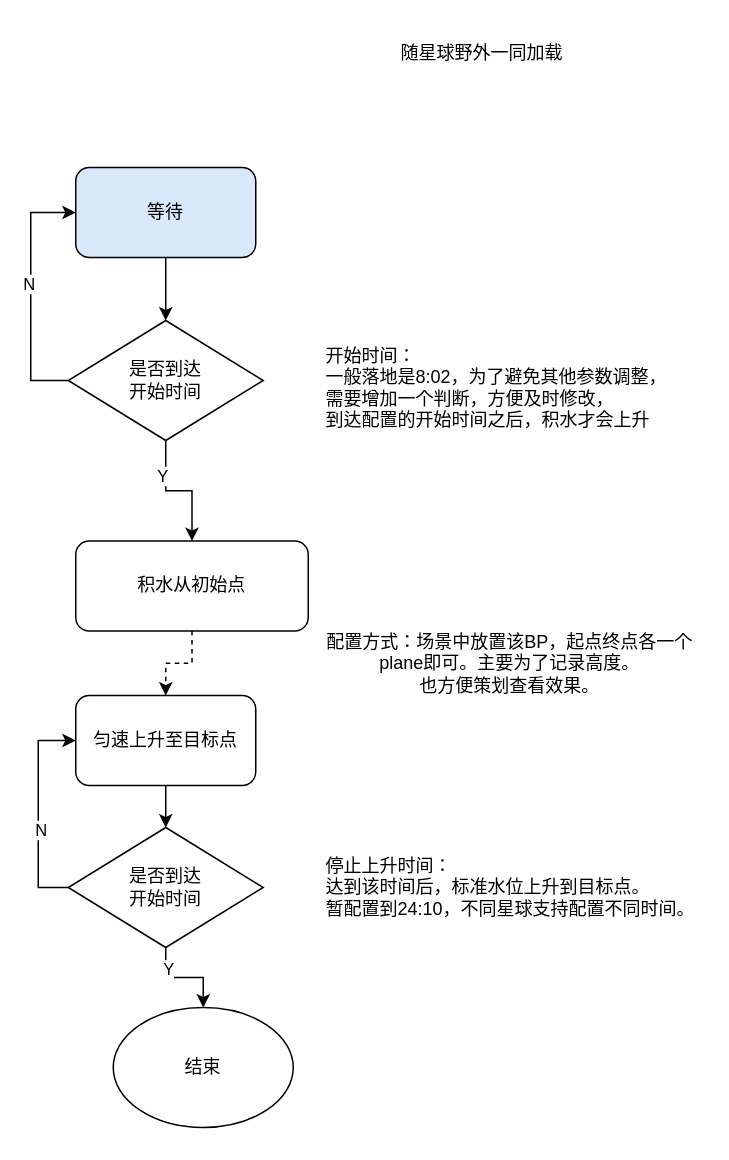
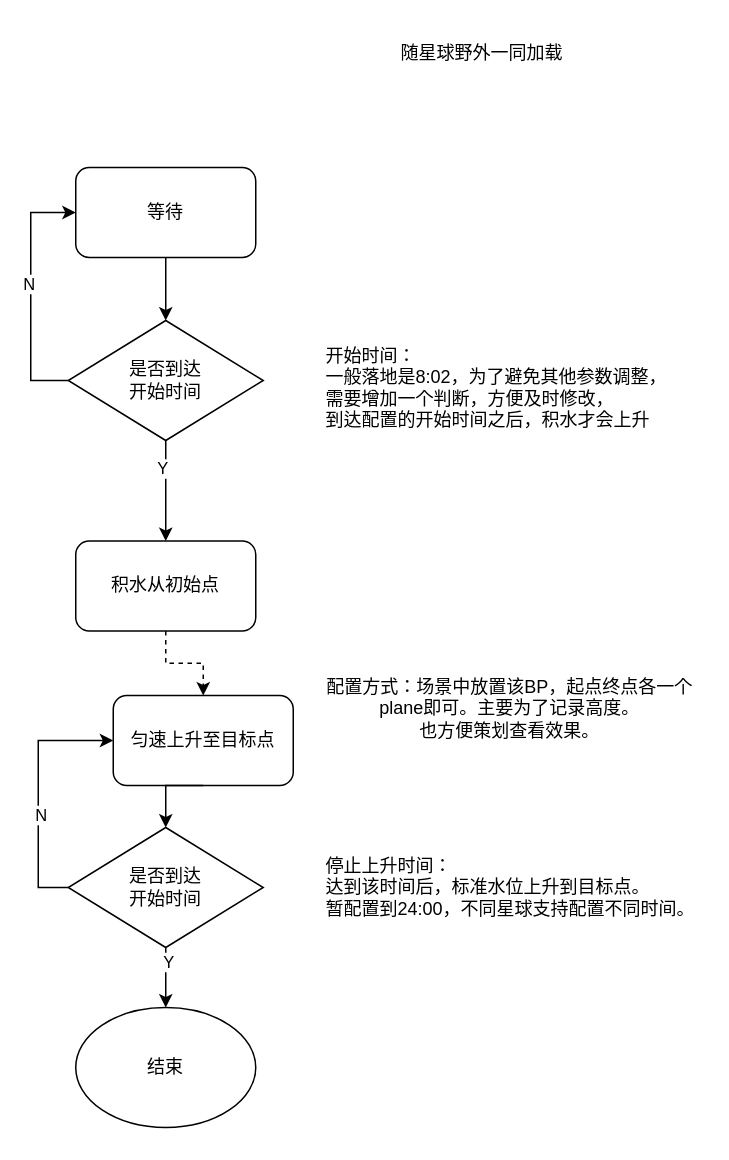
node "等待": fillcolor #dae8fc -> #ffffff
node "积水从初始点": size 233x90 -> 180x90
node "配置方式：场景中放置该BP，起点终点各一个plane即可。主要为了记录高度。 也方便策划查看效果。": moved (510, 664) -> (510, 709)
node "匀速上升至目标点": moved (166, 740) -> (203, 740)
node "停止上升时间： 达到该时间后，标准水位上升到目标点。 暂配置到24:10，不同星球支持配置不同时间。": label "停止上升时间： 达到该时间后，标准水位上升到目标点。 暂配置到24:10，不同星球支持配置不同时间。" -> "停止上升时间： 达到该时间后，标准水位上升到目标点。 暂配置到24:00，不同星球支持配置不同时间。"
node "结束": moved (203, 1067) -> (166, 1067)
